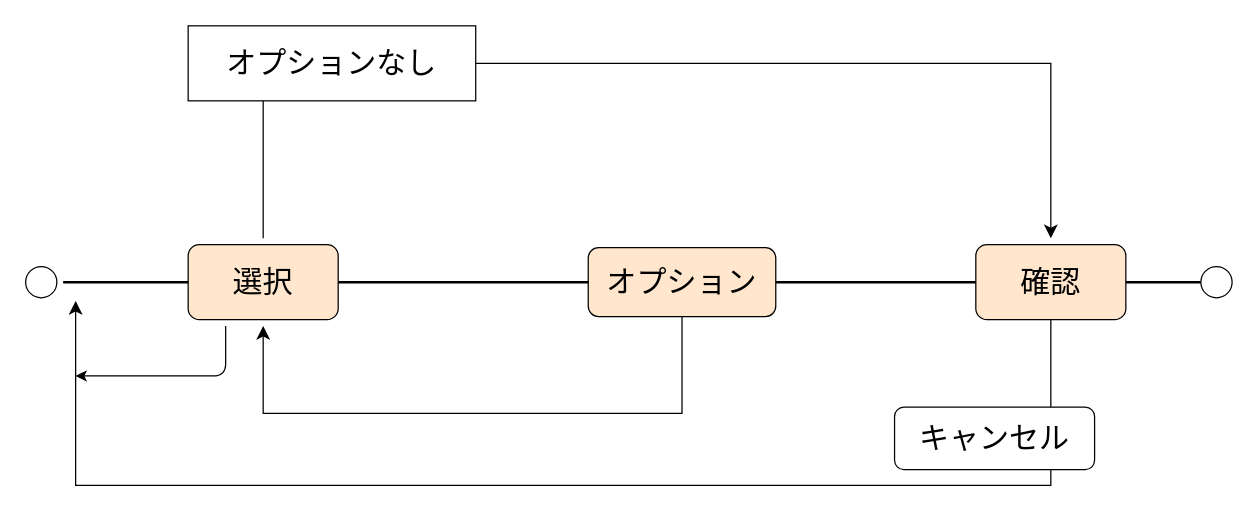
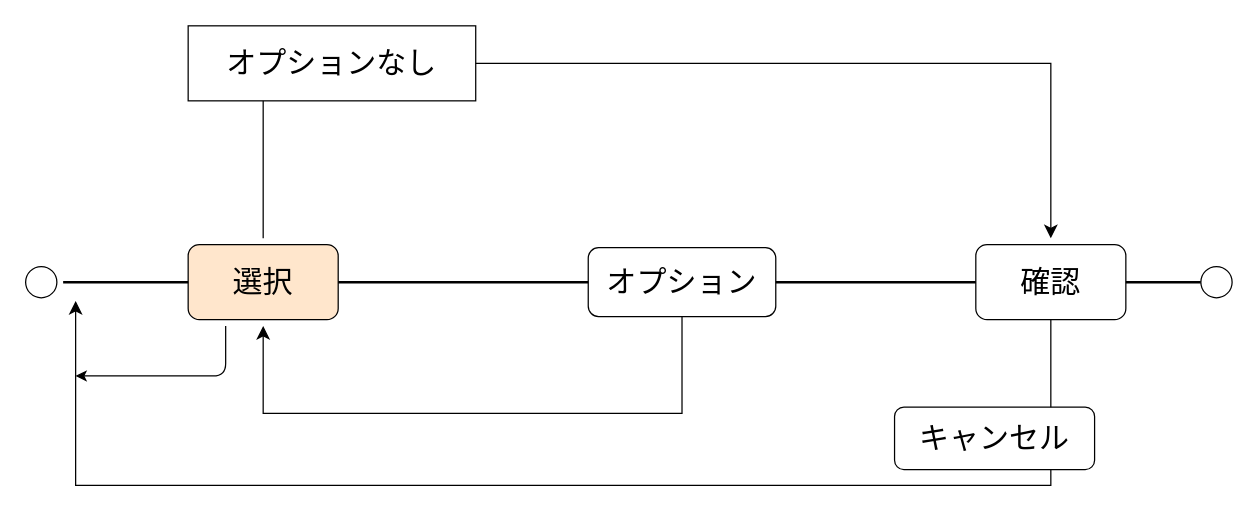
node "オプション": fillcolor #ffe6cc -> #ffffff
node "確認": fillcolor #ffe6cc -> #ffffff
